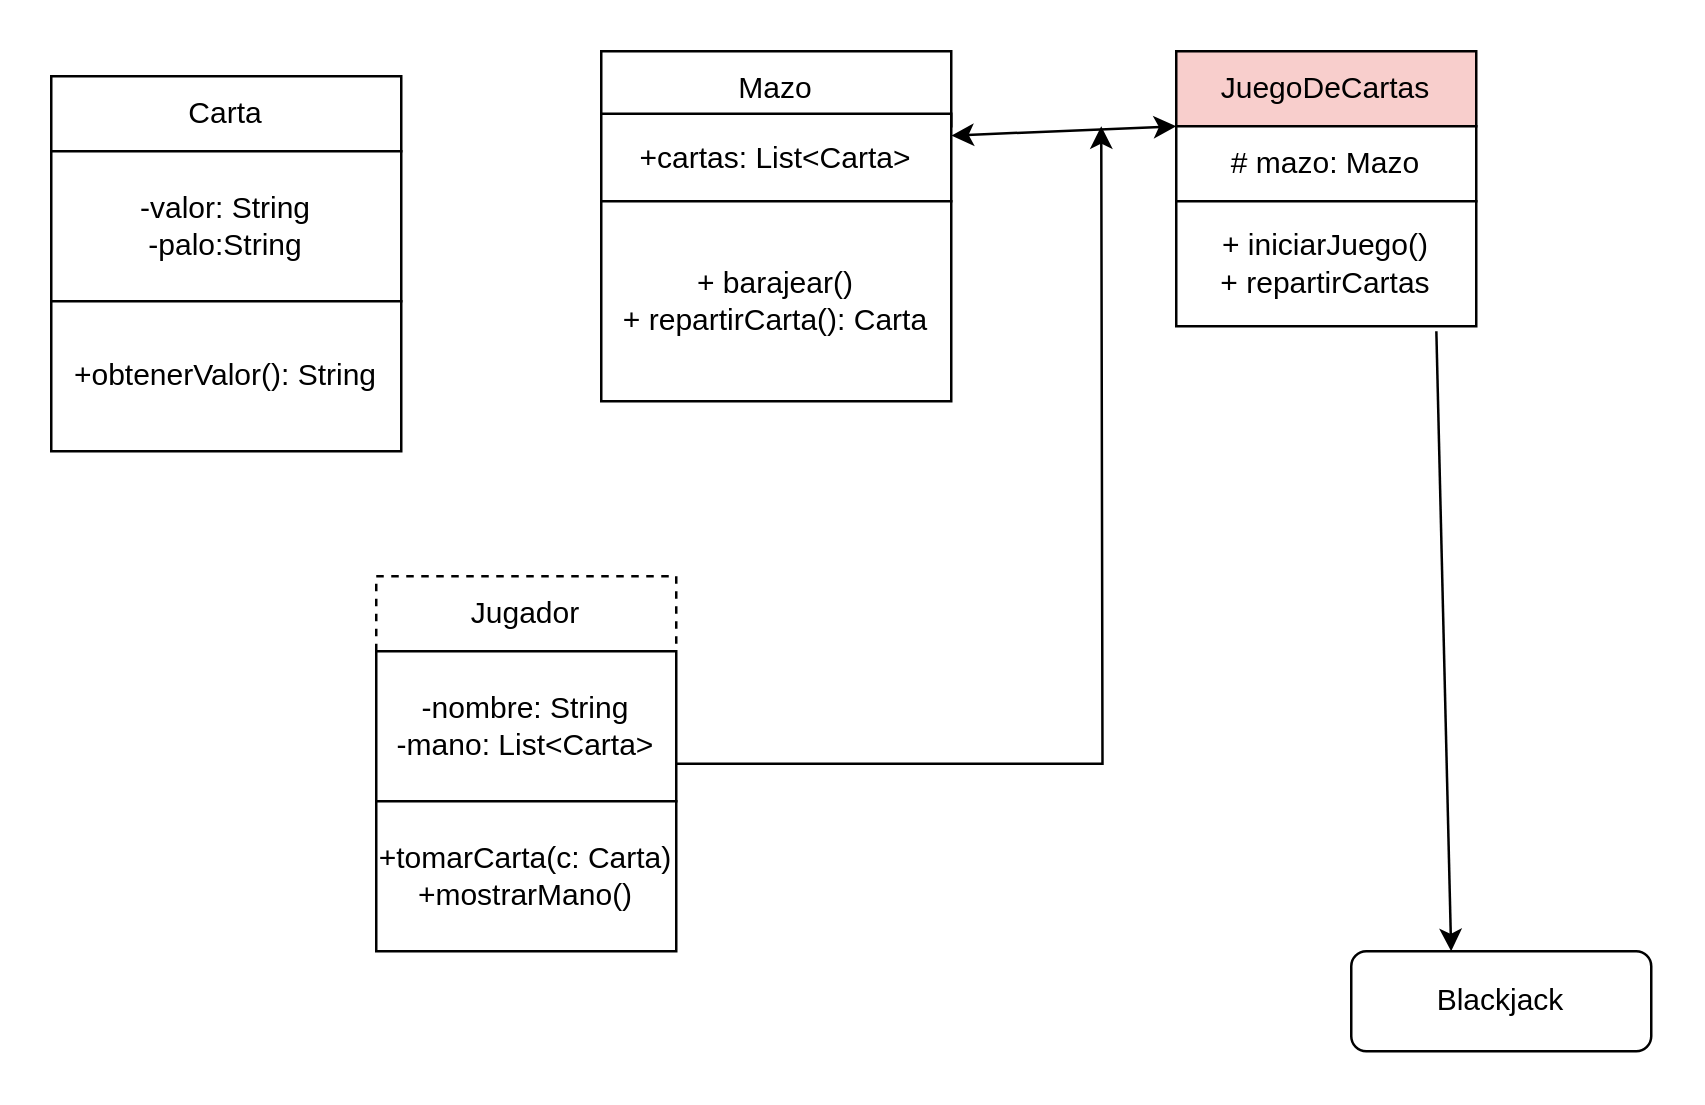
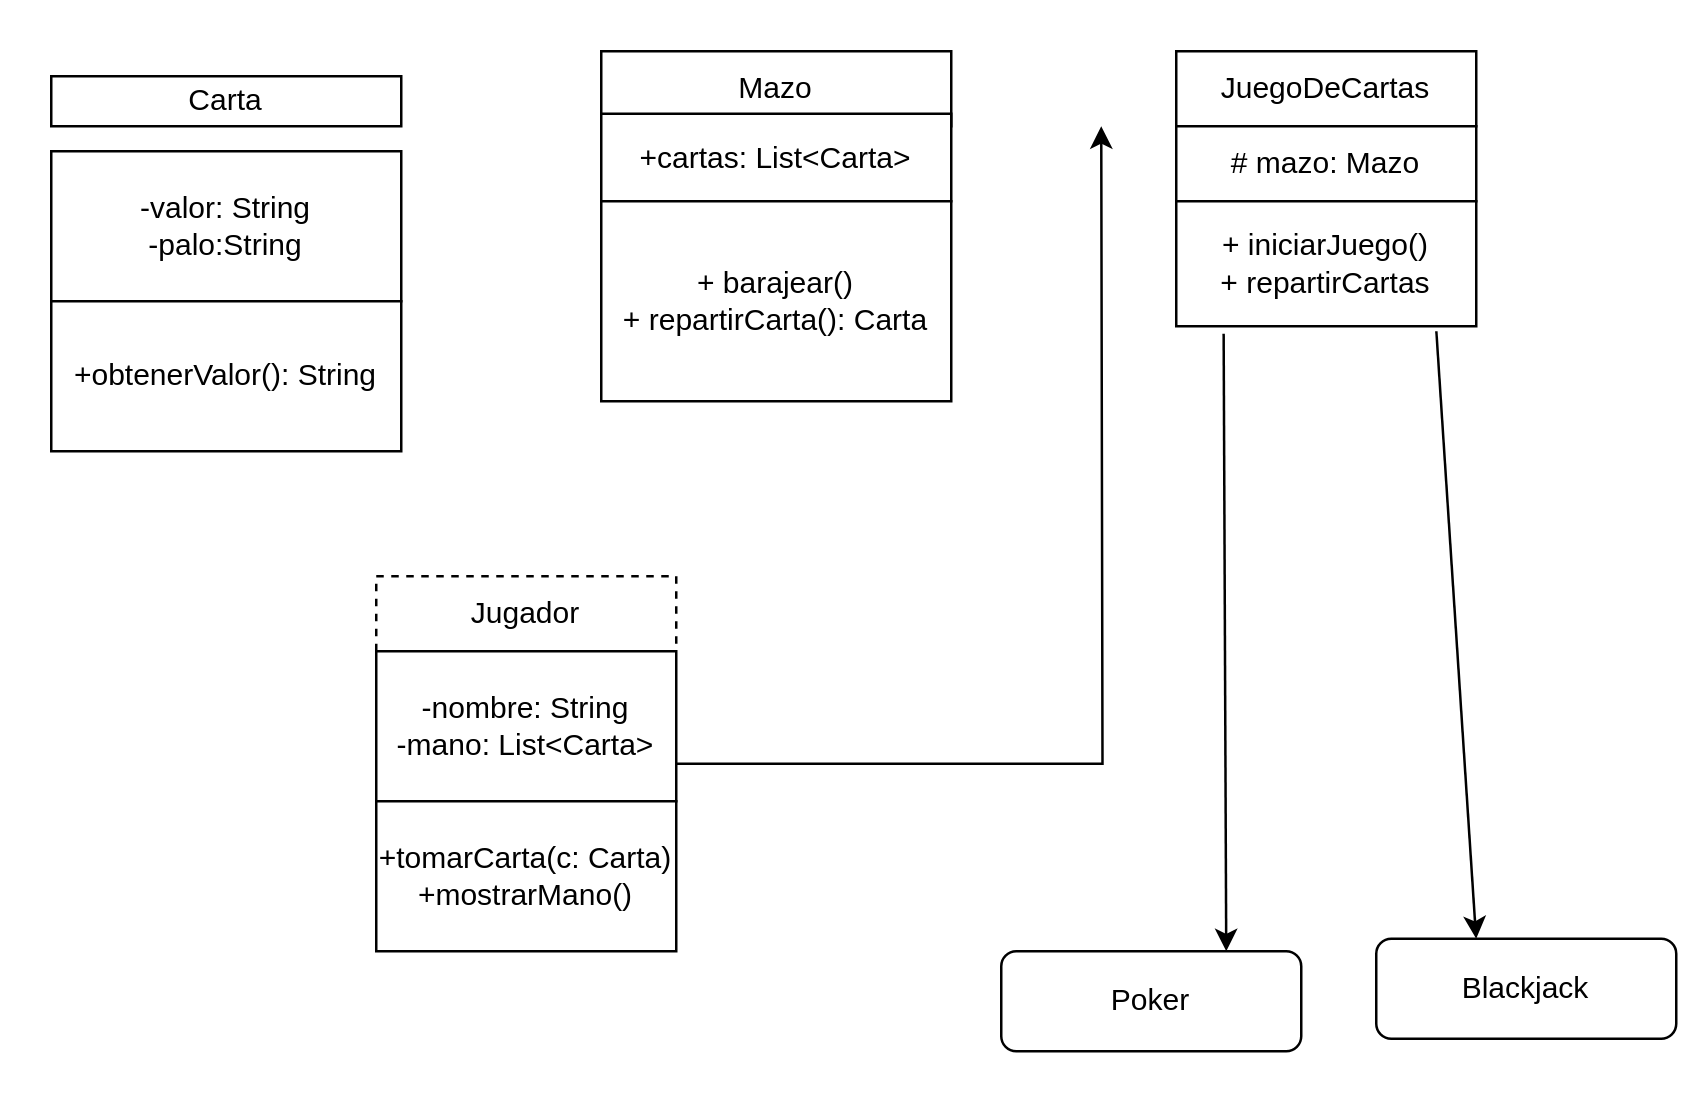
node "JuegoDeCartas": fillcolor #f8cecc -> #ffffff
node "Carta": size 350x75 -> 350x50
edge "+cartas: List<Carta>" -- "# mazo: Mazo": removed
edge "+ iniciarJuego() + repartirCartas" -> "Poker": added
node "Poker": added
node "Blackjack": moved (1501, 1001) -> (1526, 989)
